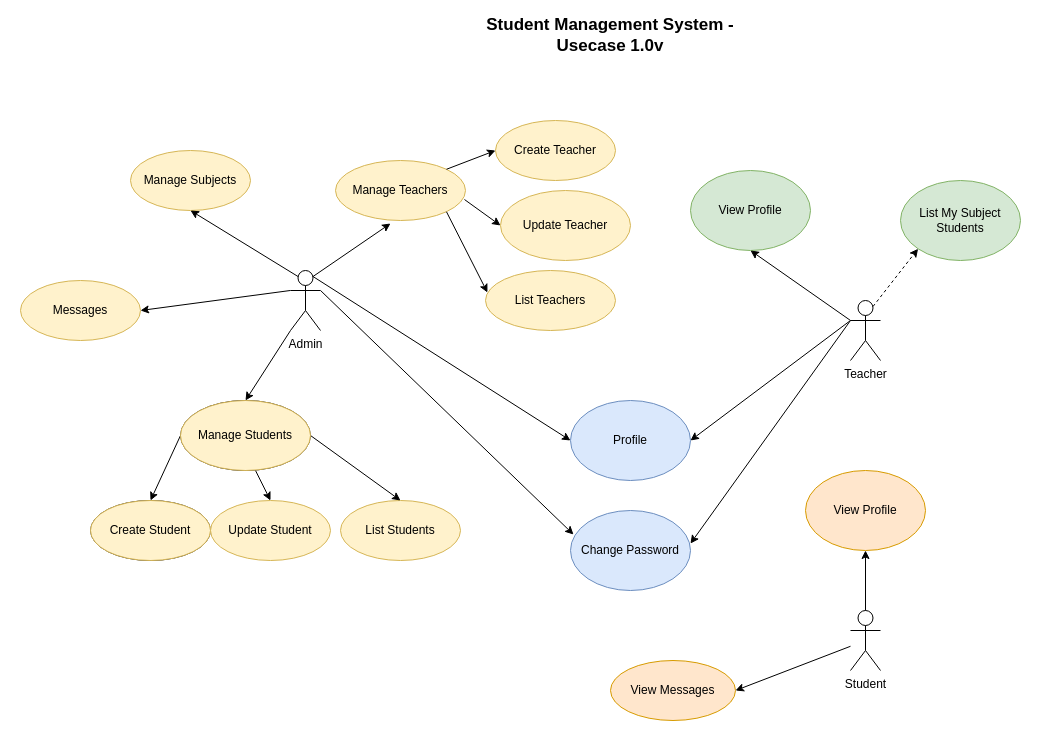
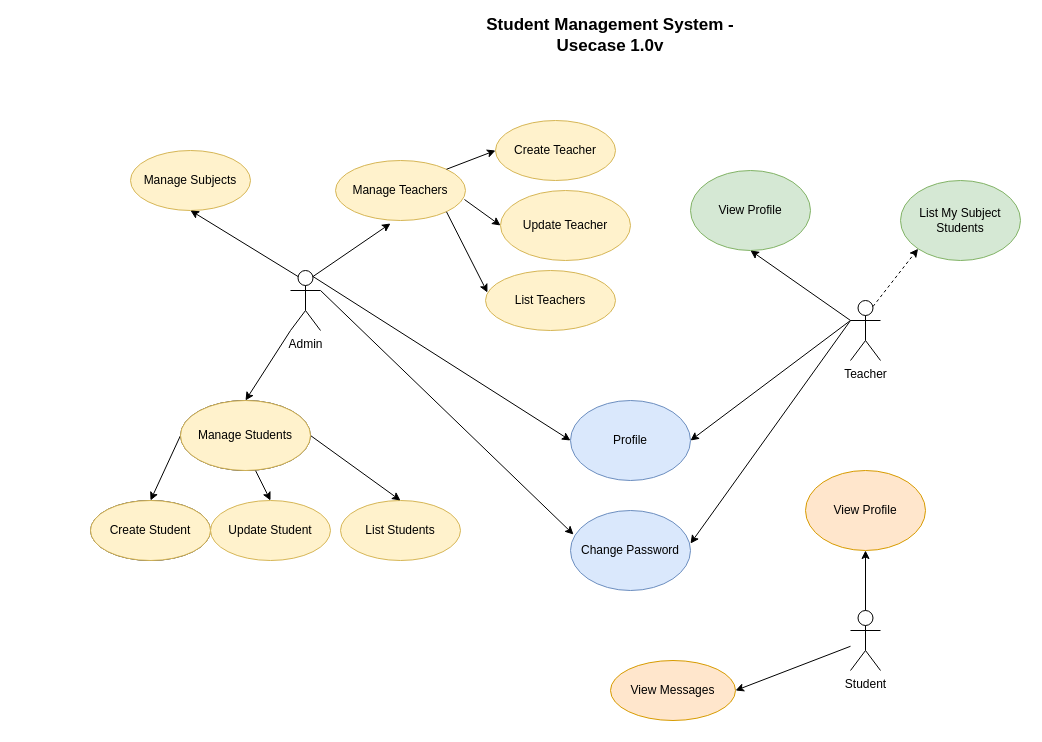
edge "Admin" -> "Messages": removed
node "Messages": removed
